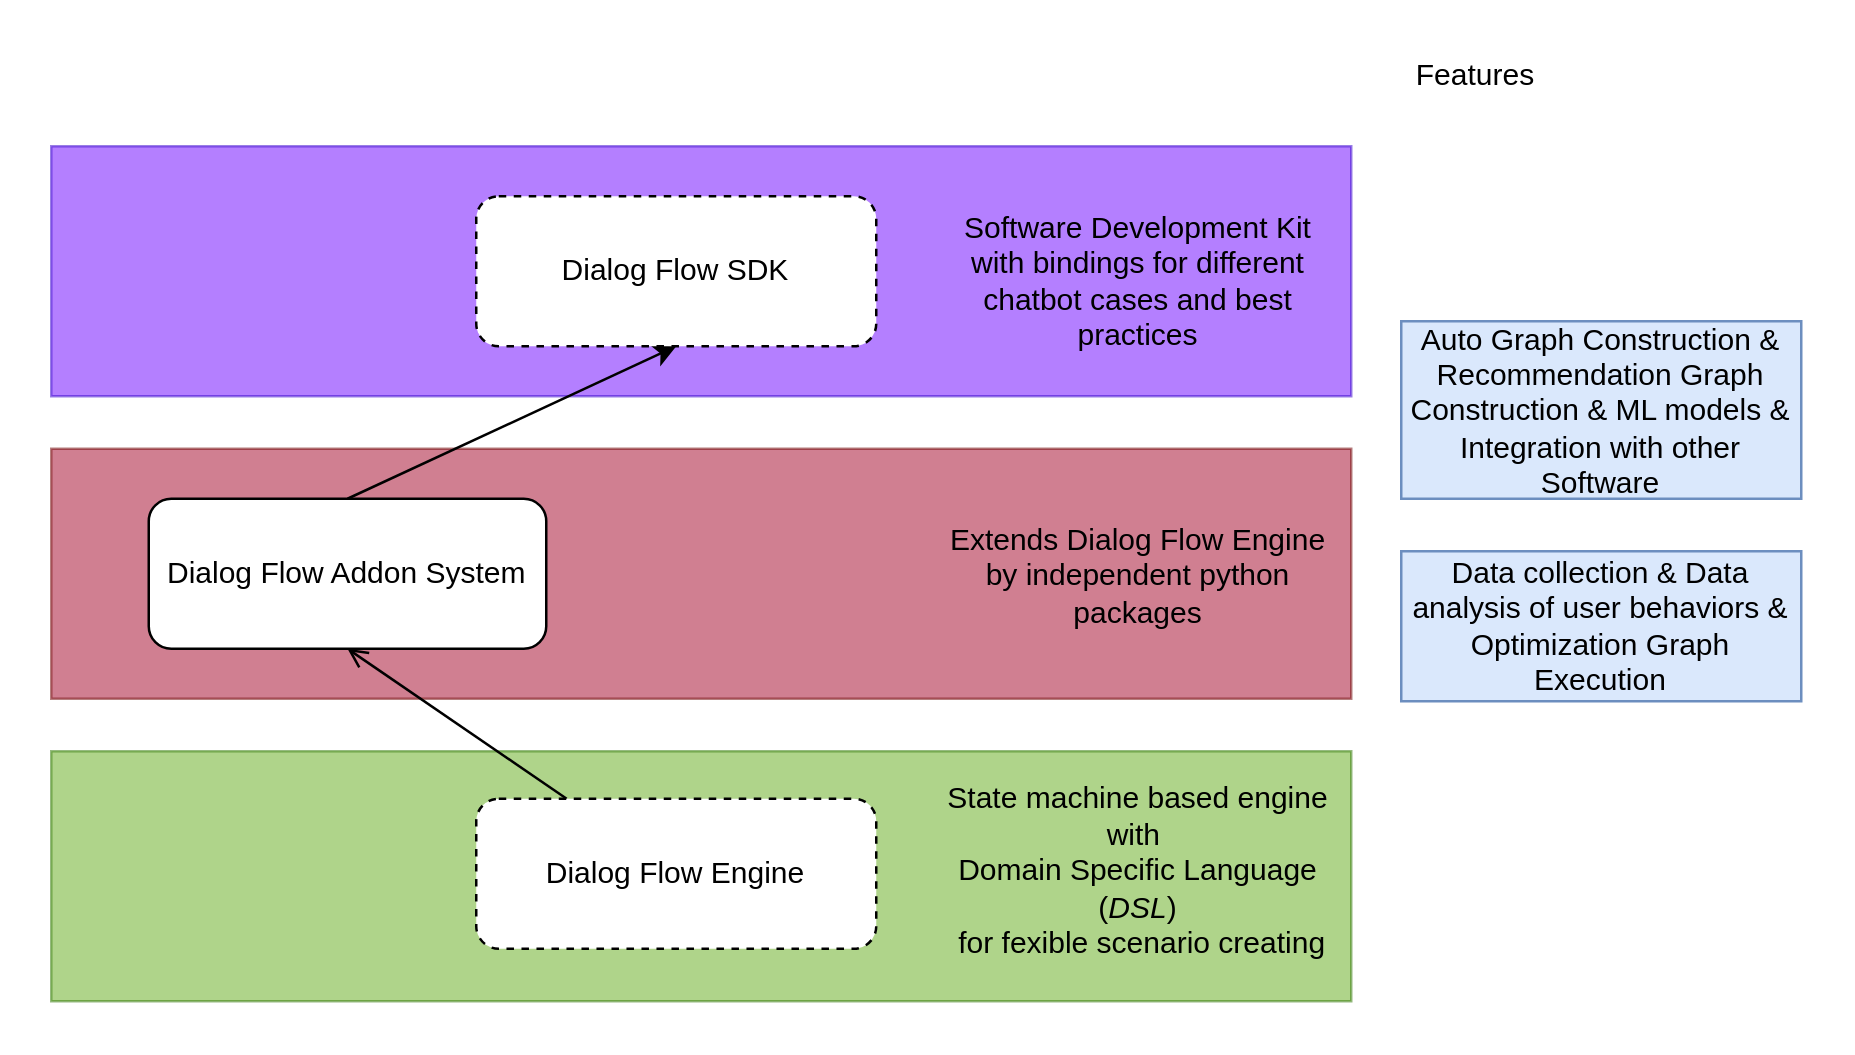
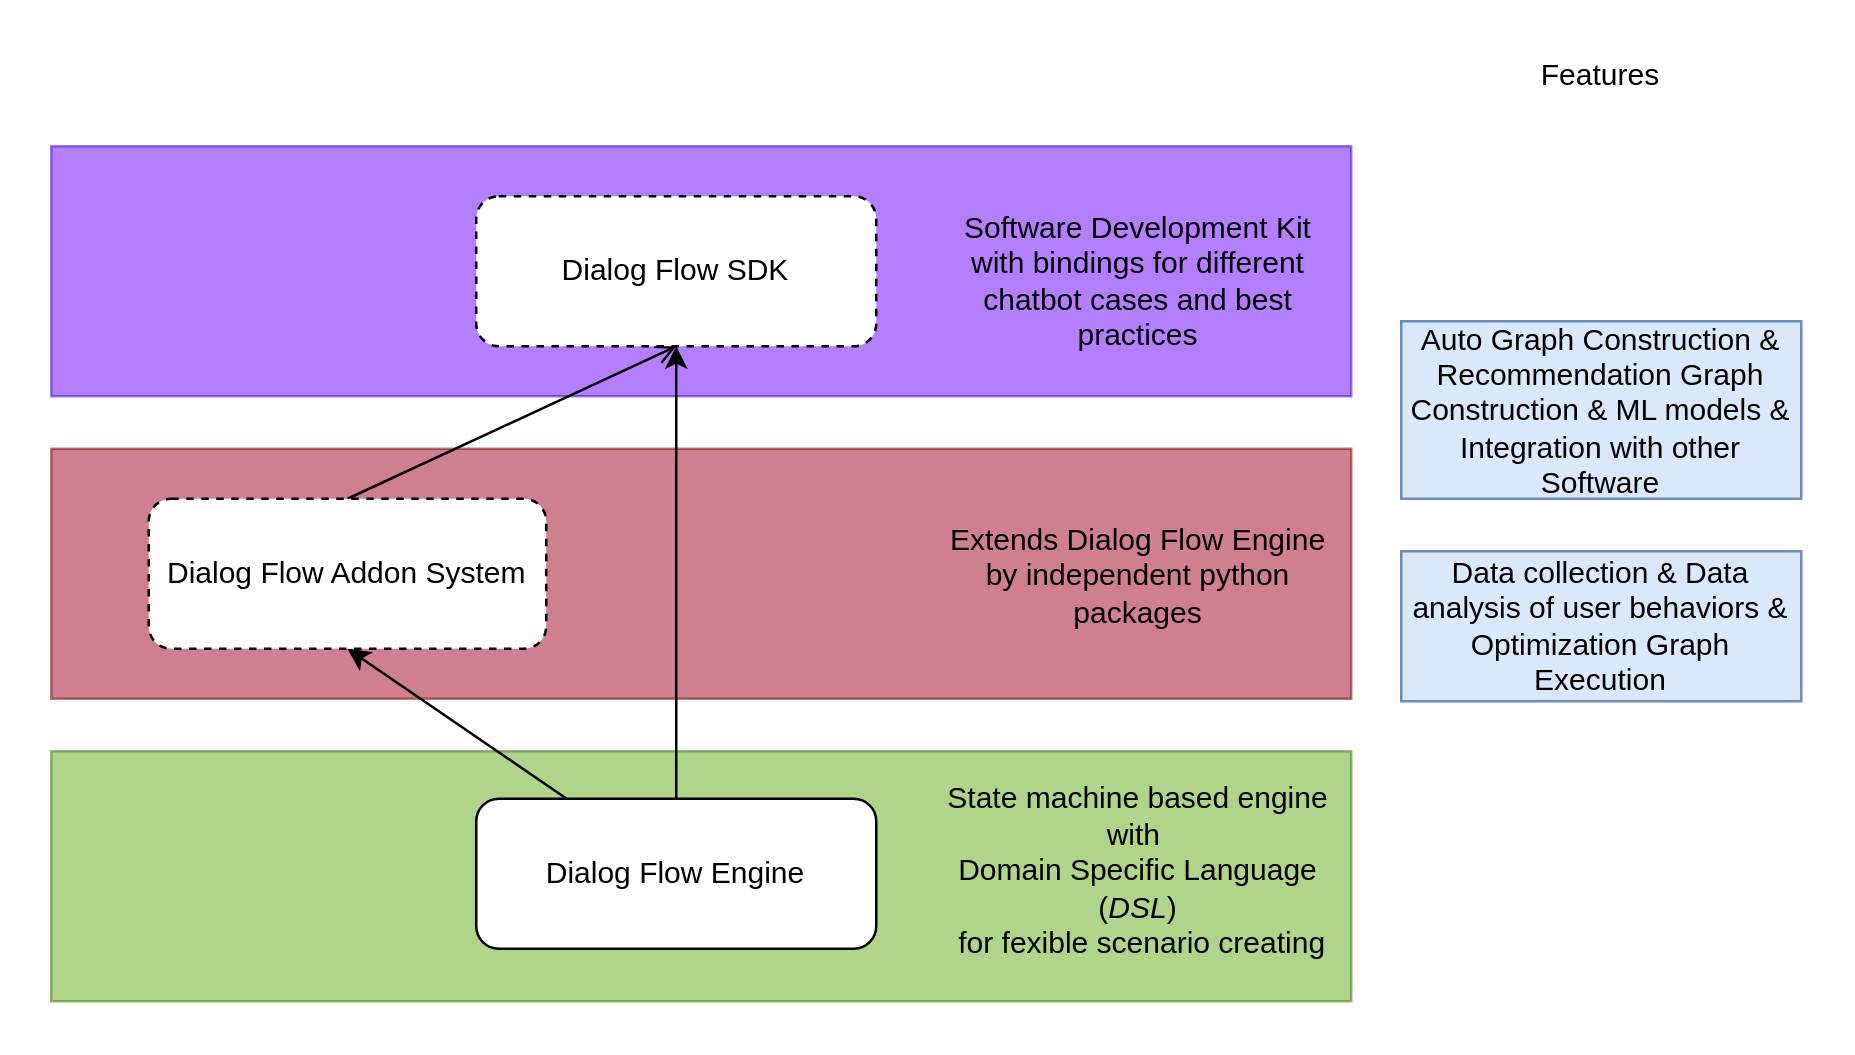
node "Features": moved (1476, 76) -> (1601, 76)
edge "Dialog Flow Addon System" -> "Dialog Flow SDK": arrowhead classic -> open
node "Dialog Flow Addon System": style solid -> dashed
edge "Dialog Flow Engine" -> "Dialog Flow SDK": added
edge "Dialog Flow Engine" -> "Dialog Flow Addon System": arrowhead open -> classic
node "Dialog Flow Engine": style dashed -> solid
